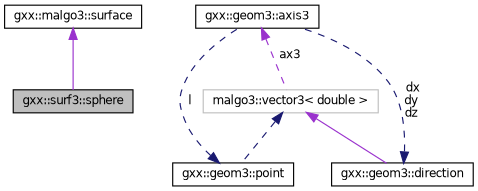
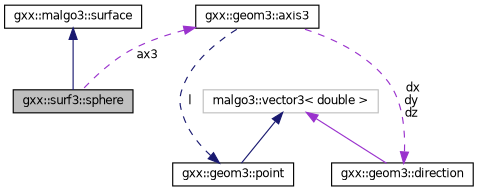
edge "malgo3::vector3< double >" -> "gxx::geom3::axis3": now "gxx::surf3::sphere" -> "gxx::geom3::axis3"
edge "gxx::surf3::sphere" -> "gxx::malgo3::surface": color darkorchid3 -> midnightblue
edge "gxx::geom3::axis3" -> "gxx::geom3::direction": color midnightblue -> darkorchid3
edge "gxx::geom3::point" -> "malgo3::vector3< double >": style dashed -> solid
